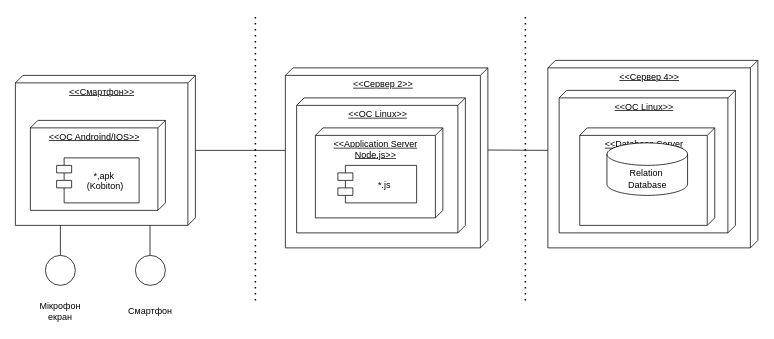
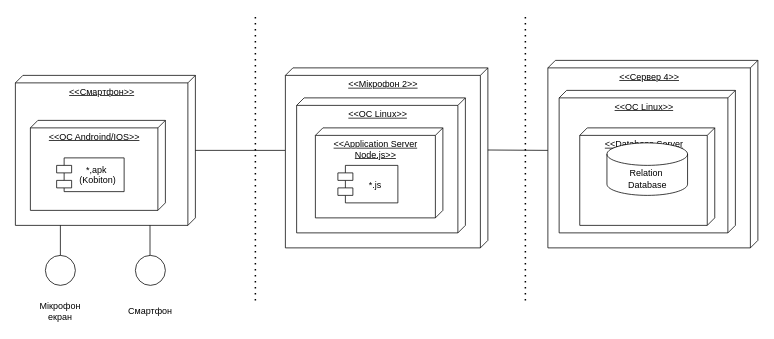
node "<<Cервер 2>>": label "<<Cервер 2>>" -> "<<Мікрофон 2>>"
node "*,apk (Kobiton)": size 83x45 -> 68x34
node "*.js": size 79x38 -> 60x38
